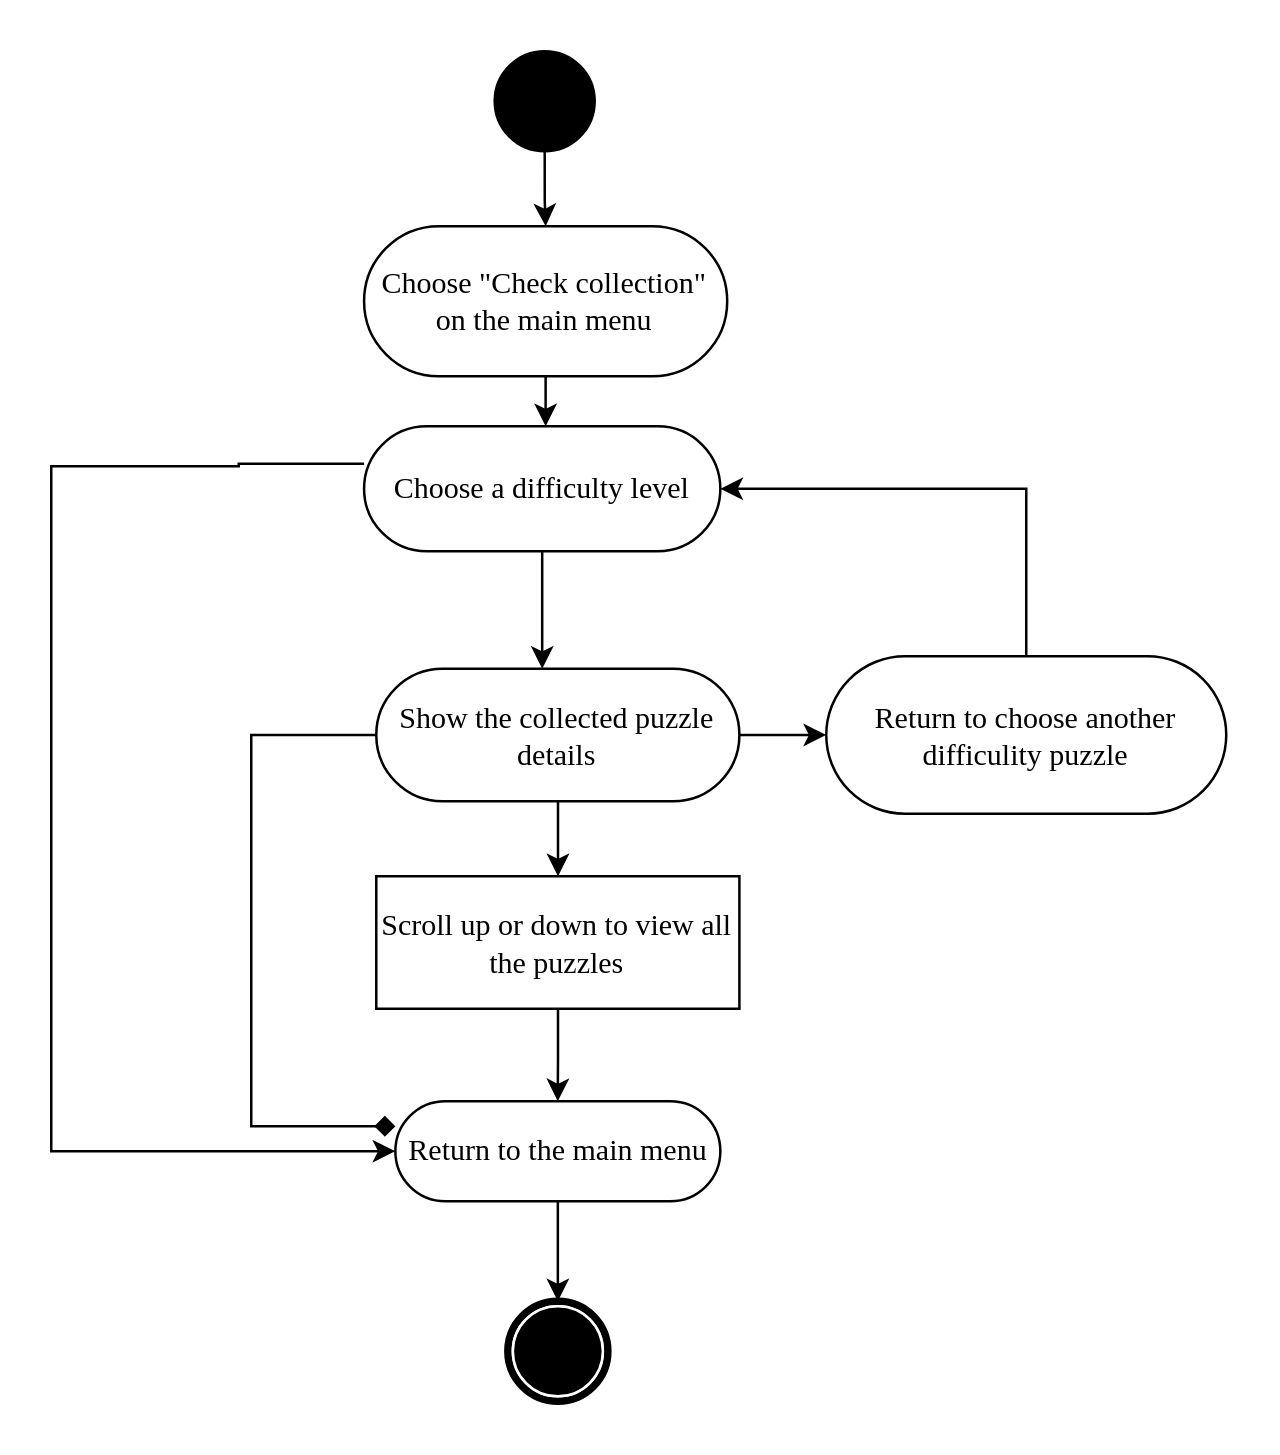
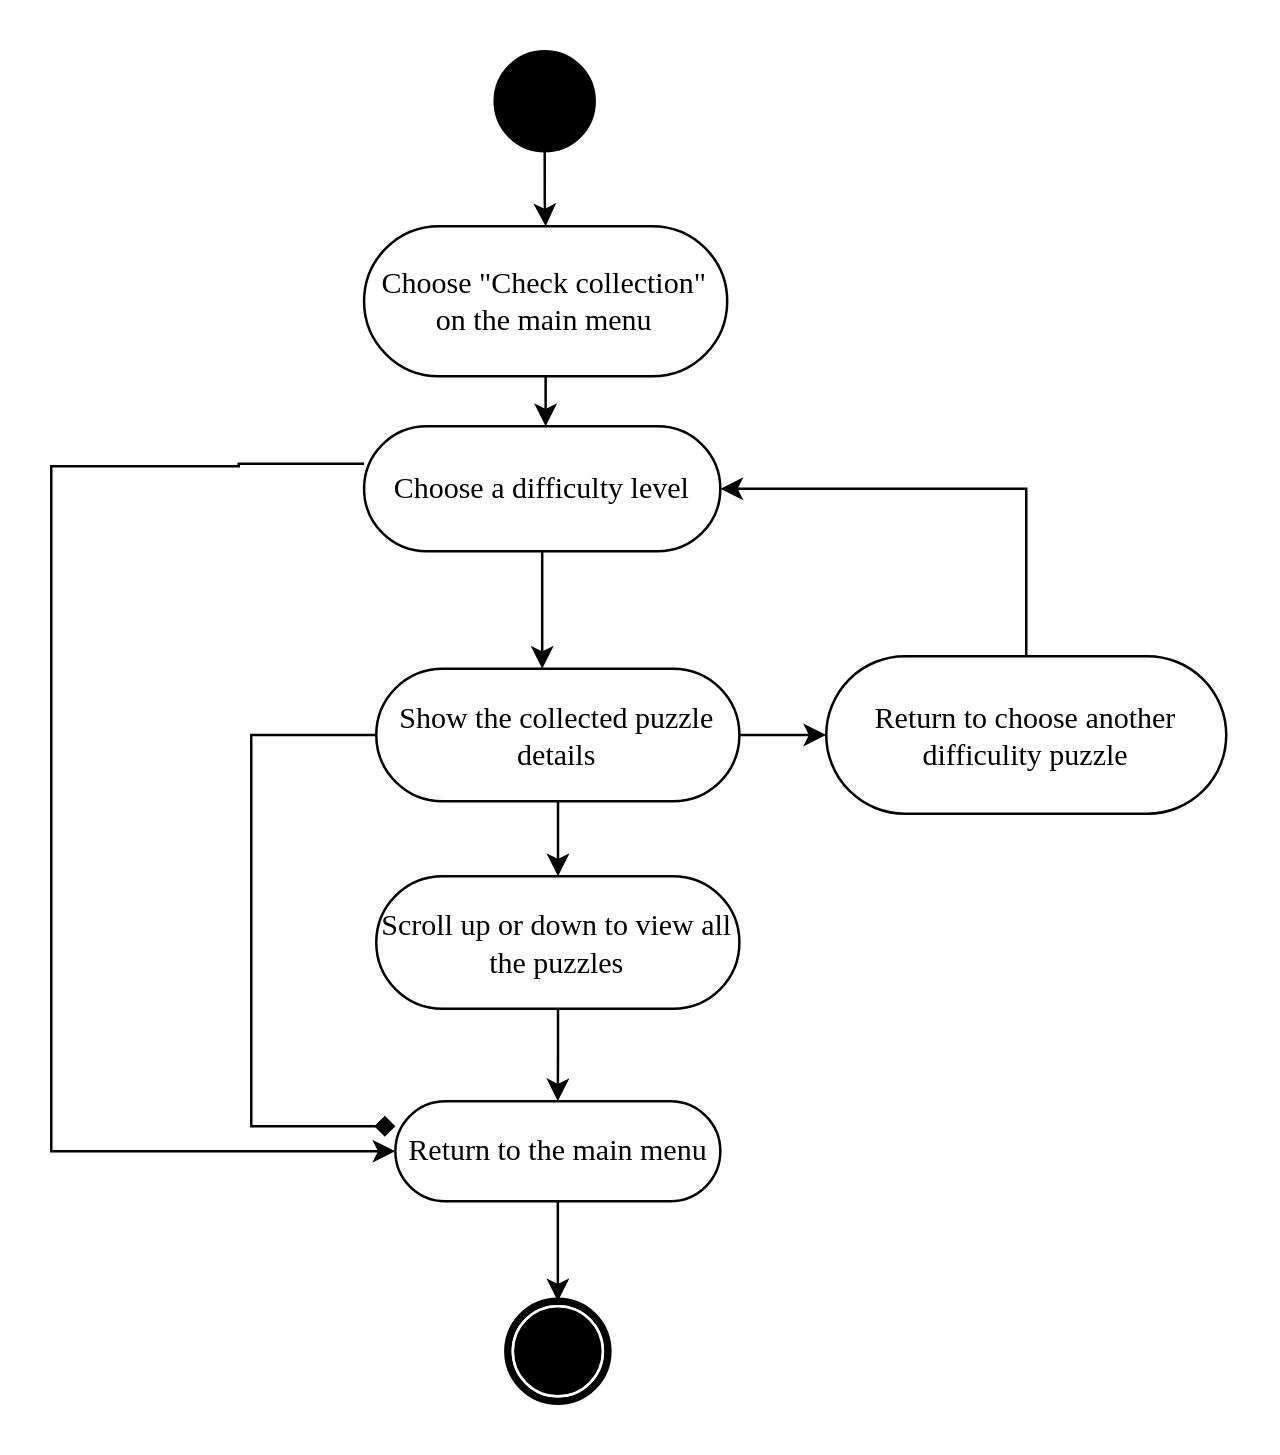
node "Scroll up or down to view all the puzzles": shape rectangle -> rounded rectangle
